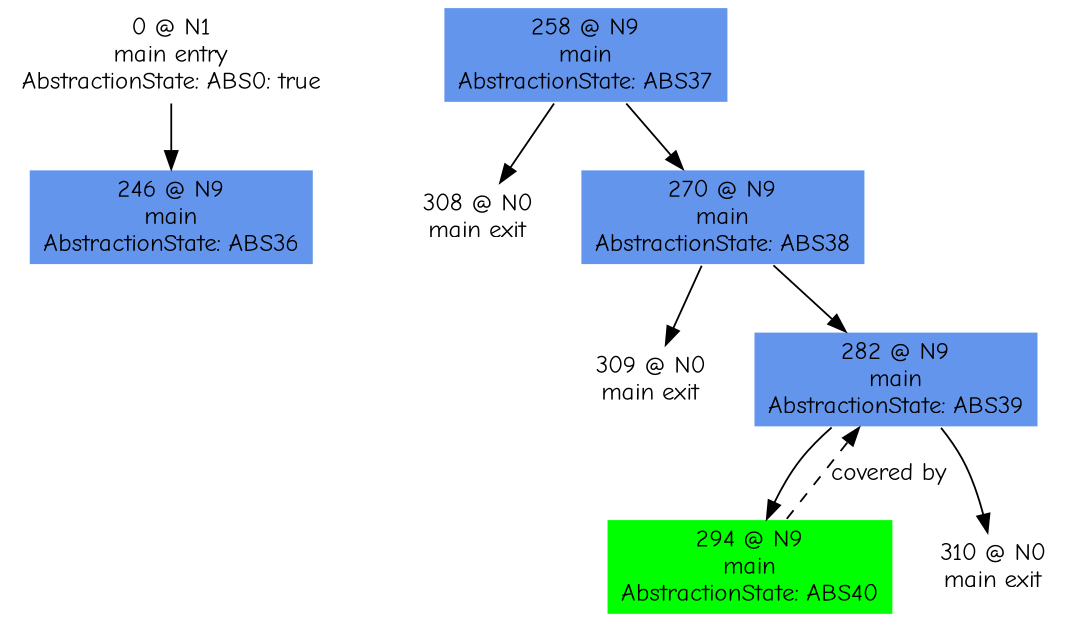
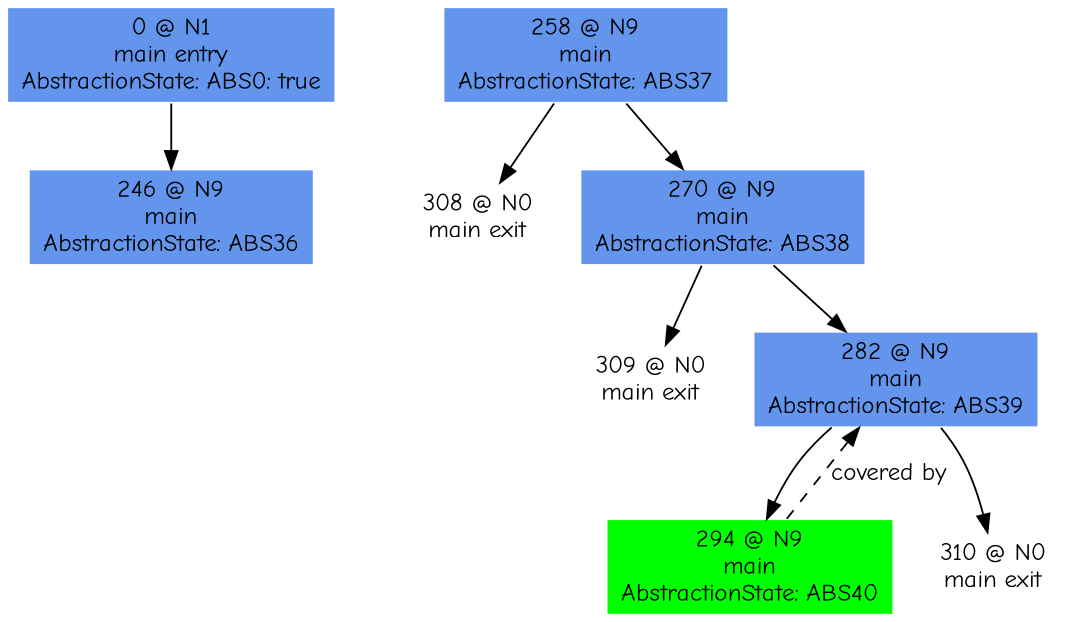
node "0 @ N1 main entry AbstractionState: ABS0: true": fillcolor white -> cornflowerblue
